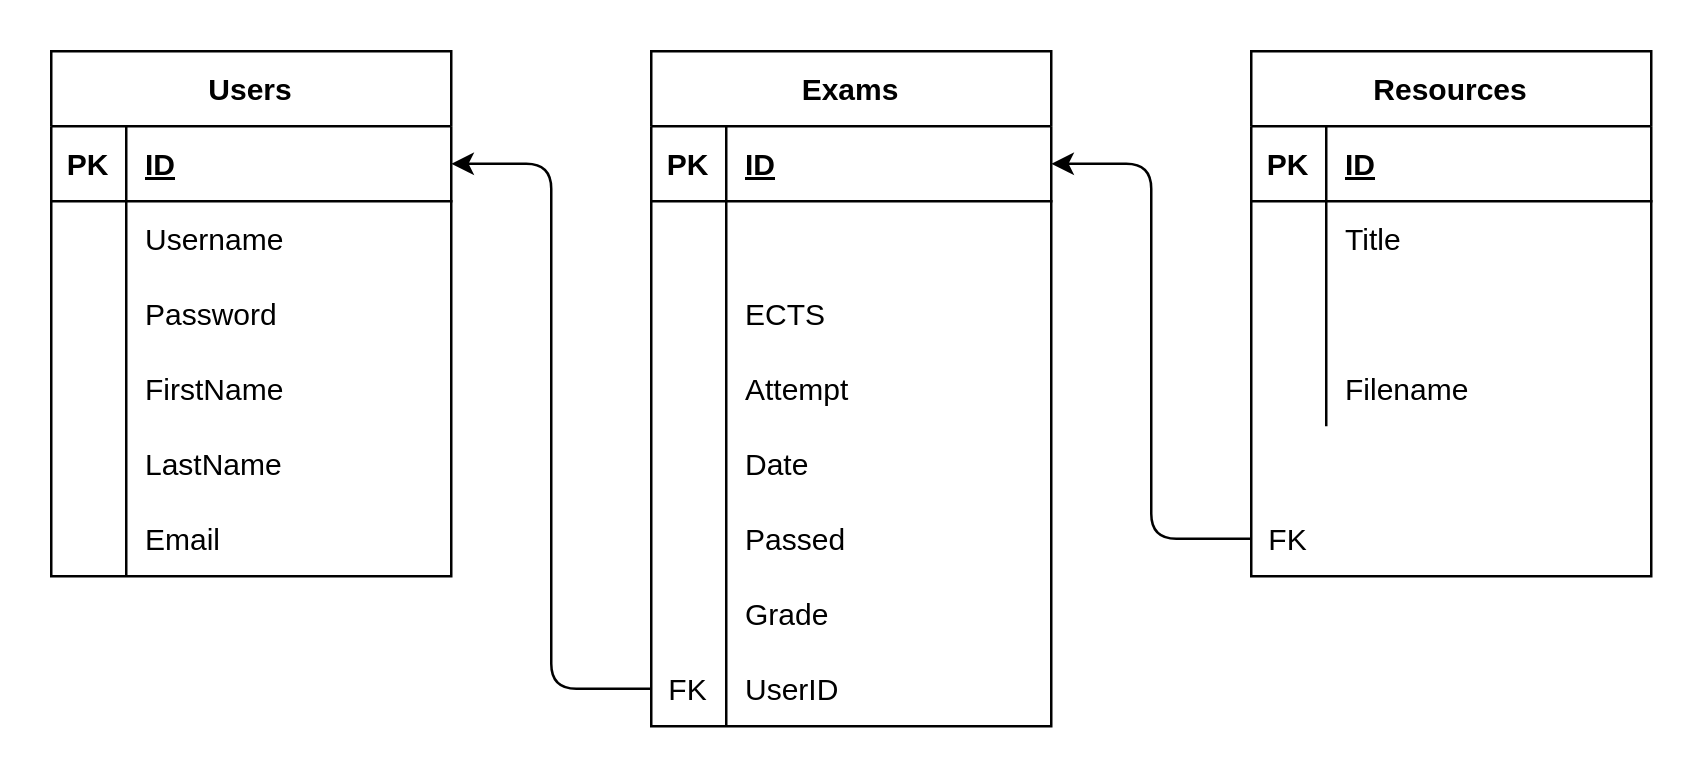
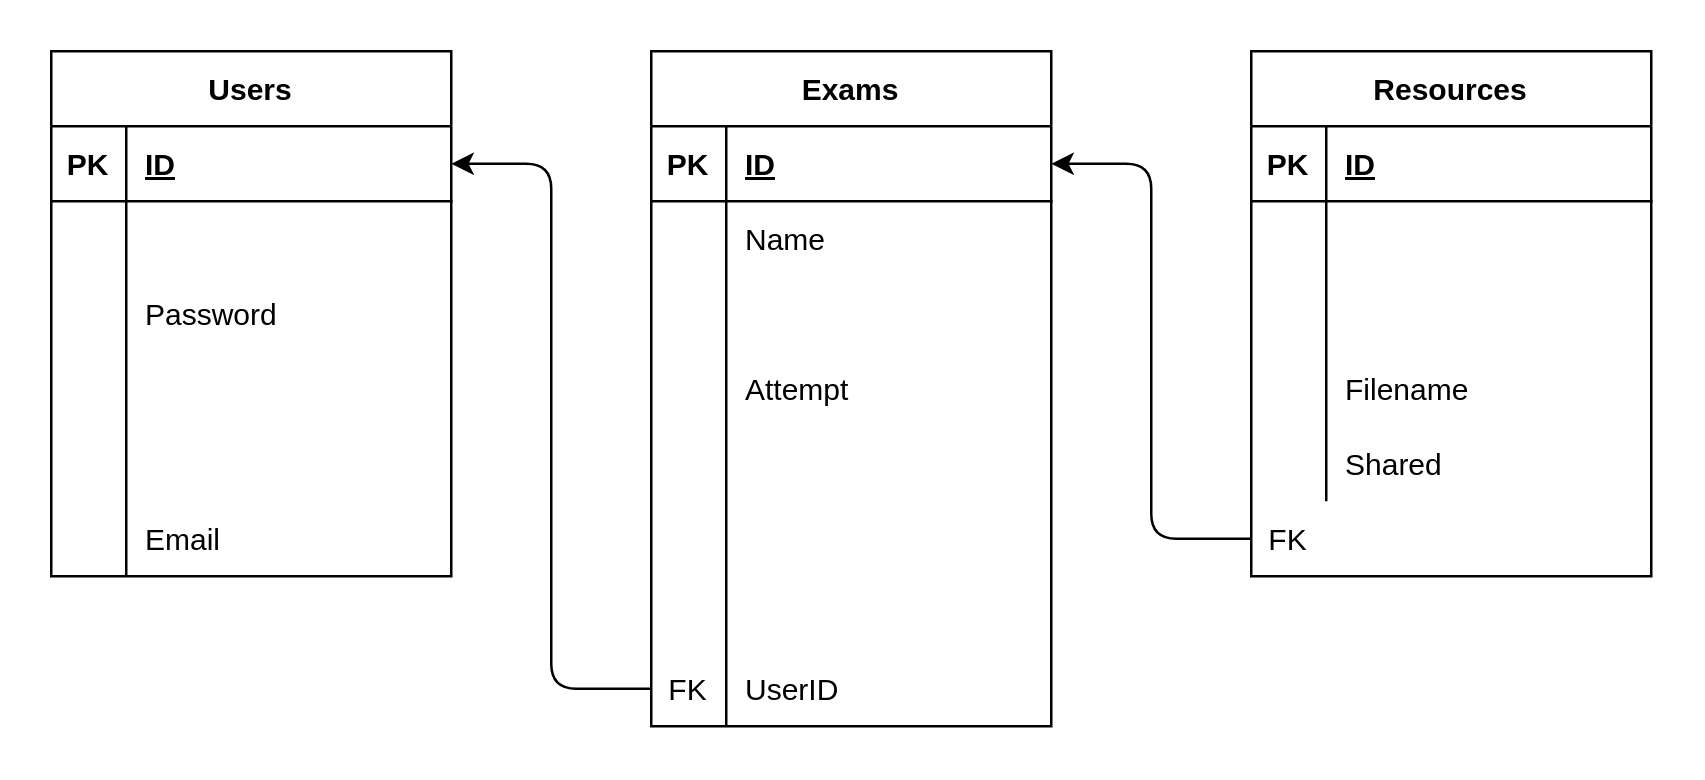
node "Username": removed
node "Name": added
node "Title": removed
node "ECTS": removed
node "FirstName": removed
node "LastName": removed
node "Date": removed
node "Shared": added
node "Passed": removed
node "Grade": removed
